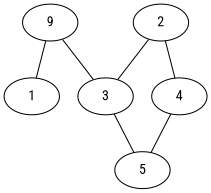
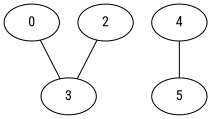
node "9": label "9" -> "0"
edge "2" -- "4": removed
node "1": removed
edge "3" -- "5": removed
